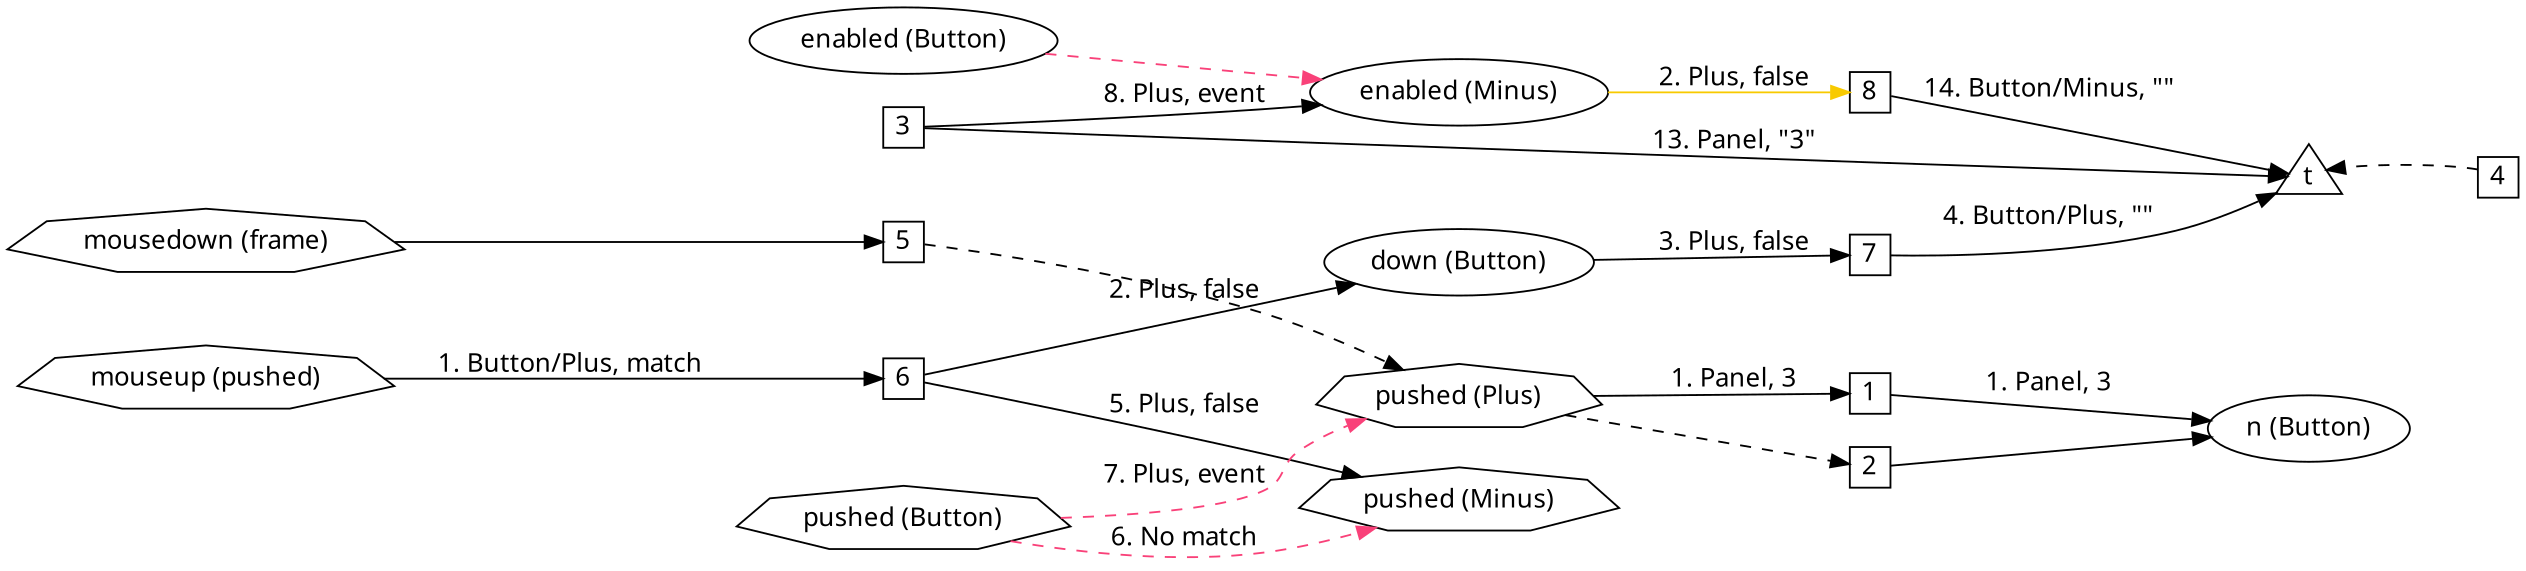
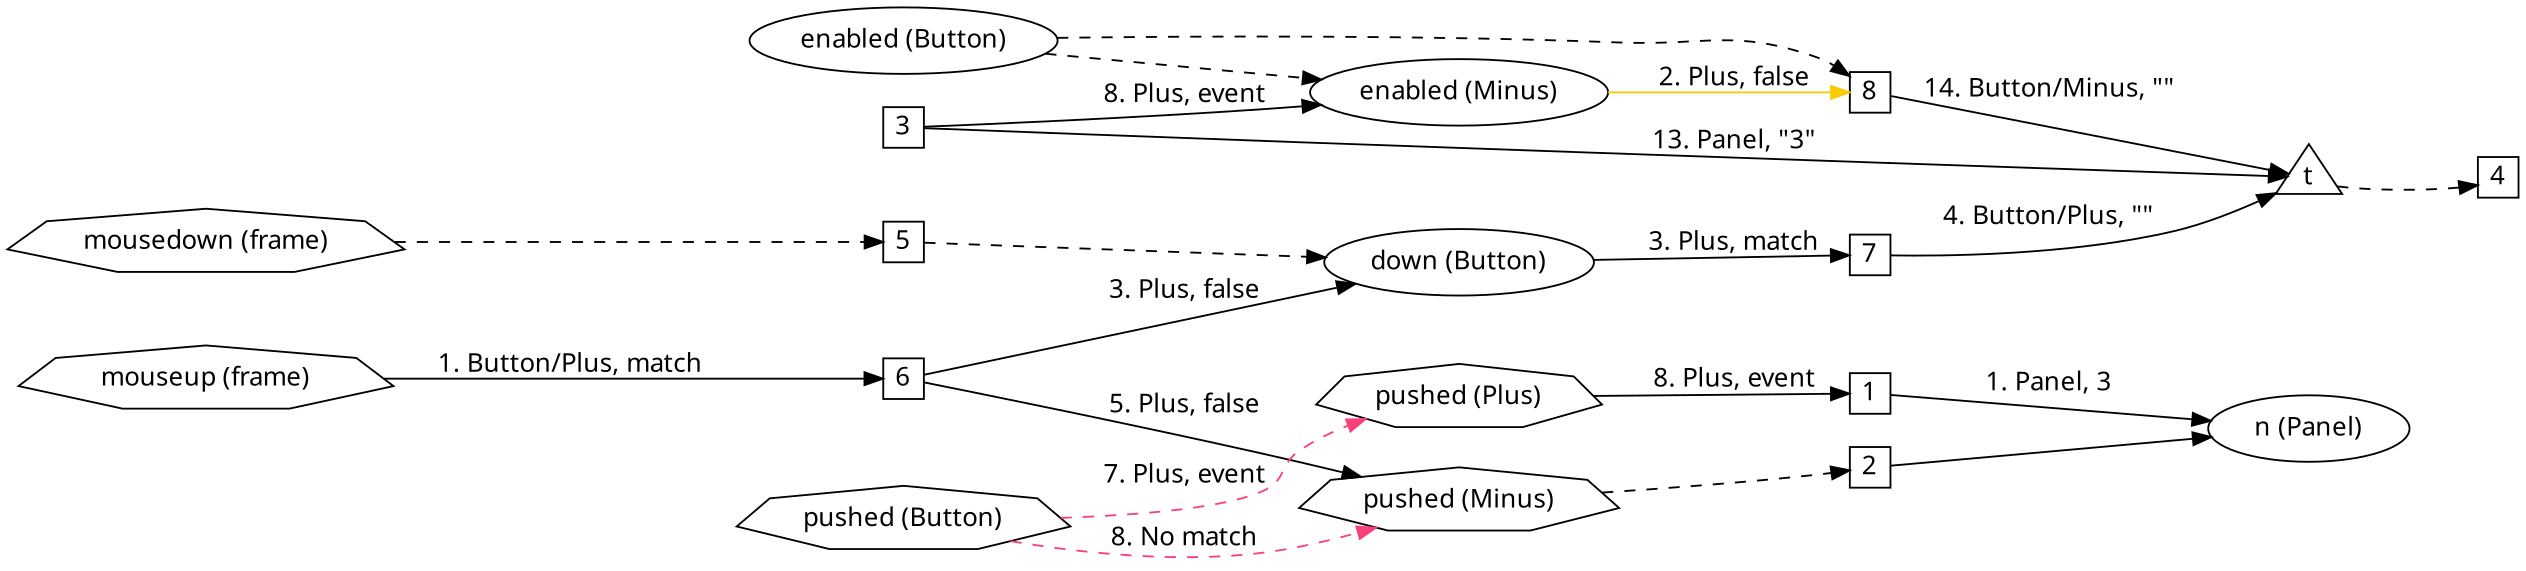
edge "enabled (Button)" -> "8": added
edge "enabled (Button)" -> "enabled (Minus)": color #f94179 -> black
edge "4" -> "t": reversed
edge "mousedown (frame)" -> "5": style solid -> dashed
edge "down (Button)" -> "7": label "3. Plus, false" -> "3. Plus, match"
edge "5" -> "pushed (Plus)": now "5" -> "down (Button)"
edge "6" -> "down (Button)": label "2. Plus, false" -> "3. Plus, false"
node "mouseup (pushed)": label "mouseup (pushed)" -> "mouseup (frame)"
edge "pushed (Plus)" -> "1": label "1. Panel, 3" -> "8. Plus, event"
node "n (Button)": label "n (Button)" -> "n (Panel)"
edge "pushed (Plus)" -> "2": now "pushed (Minus)" -> "2"
edge "pushed (Button)" -> "pushed (Minus)": label "6. No match" -> "8. No match"
